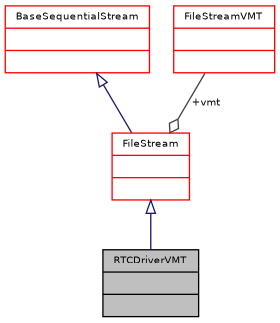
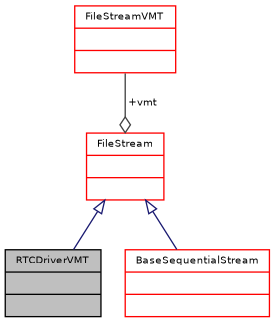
edge "FileStream" -> "BaseSequentialStream": reversed
